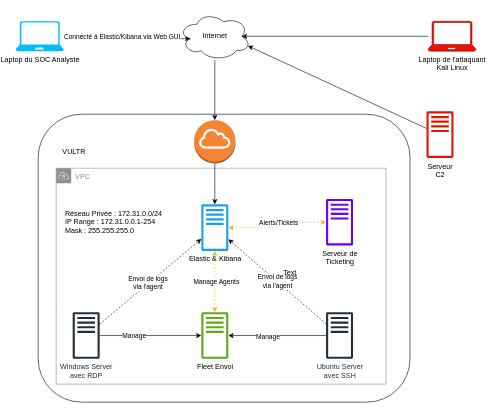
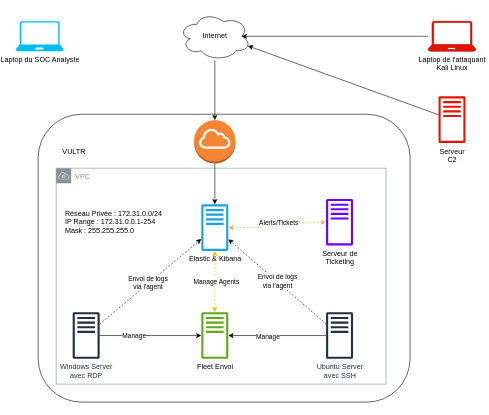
edge "Laptop du SOC Analyste" -> "Internet": removed, label "Connecté à Elastic/Kibana via Web GUI"
node "Serveur C2": moved (440, 135) -> (452, 120)
node "Text": removed
